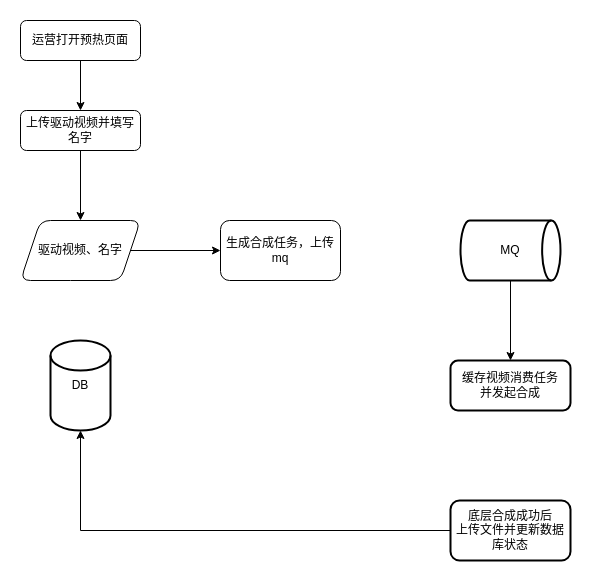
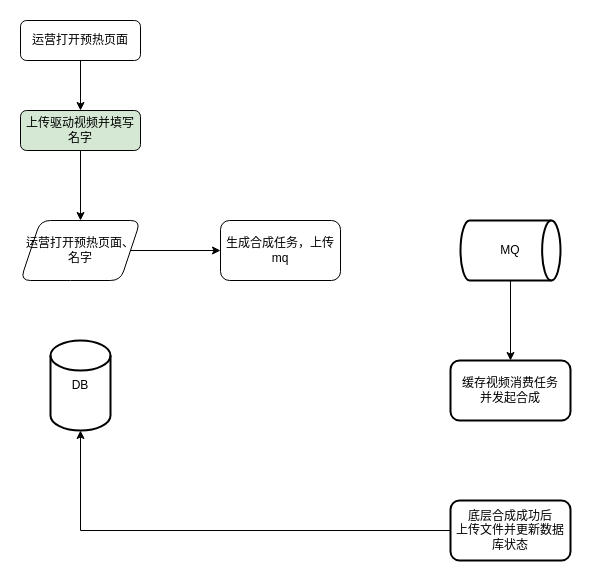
node "上传驱动视频并填写名字": fillcolor #ffffff -> #d5e8d4
node "驱动视频、名字": label "驱动视频、名字" -> "运营打开预热页面、名字"
node "缓存视频消费任务 并发起合成": size 120x50 -> 120x60
